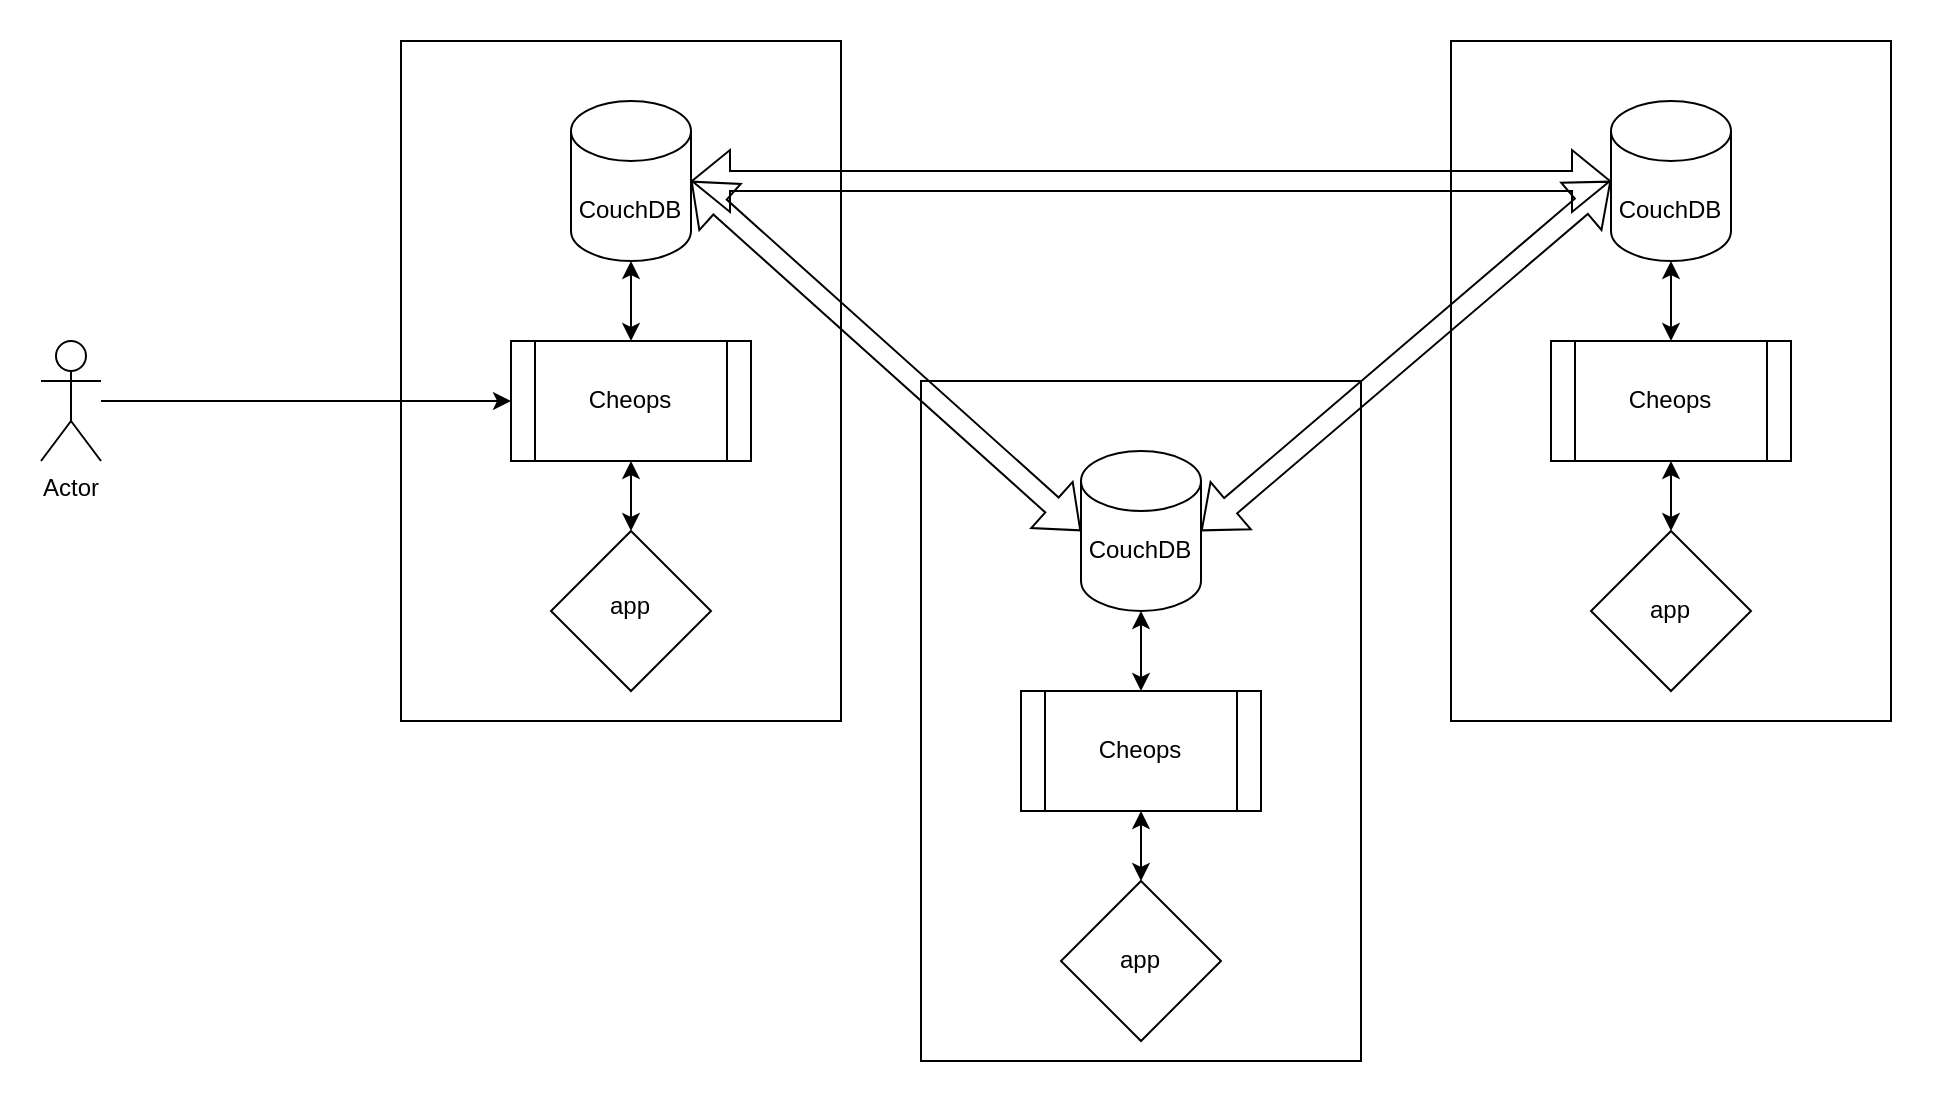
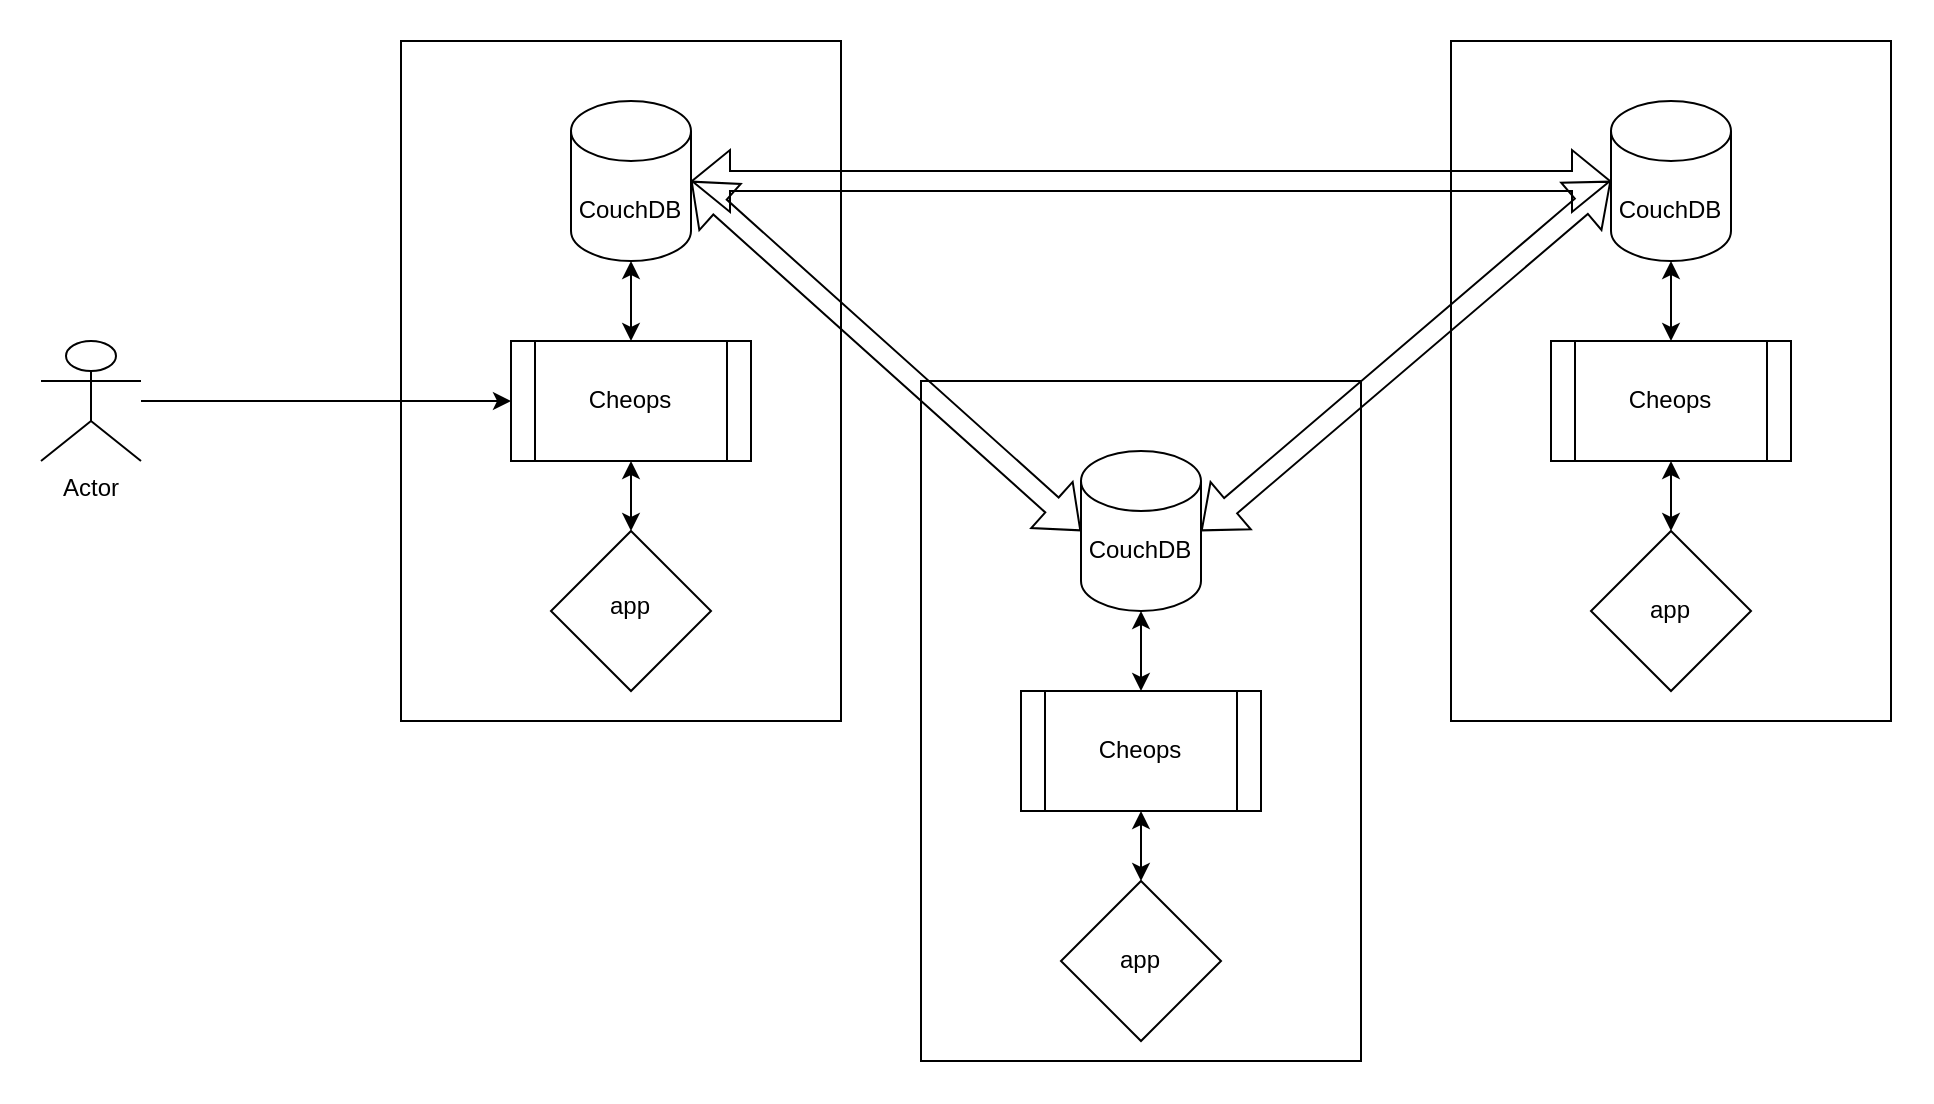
node "Actor": size 60x120 -> 100x120
